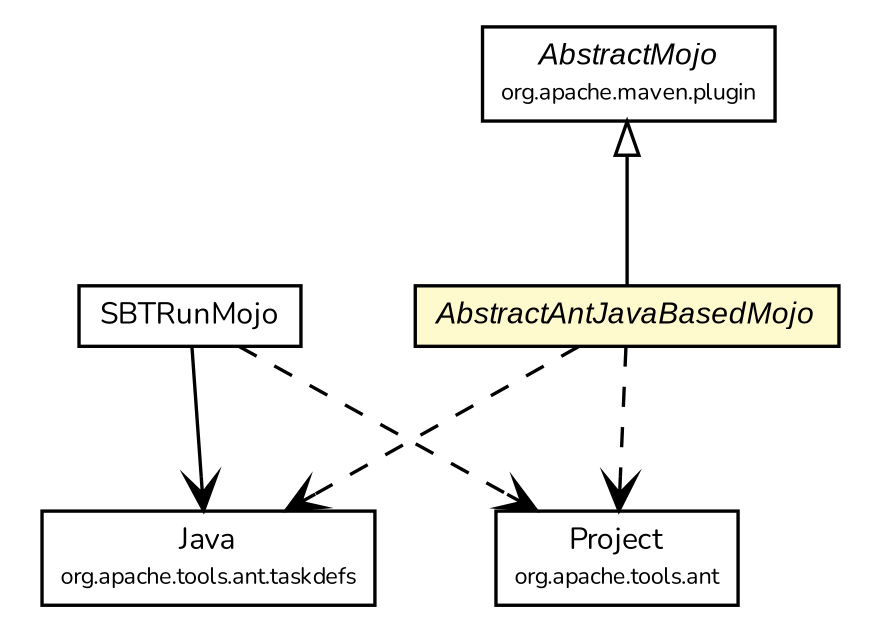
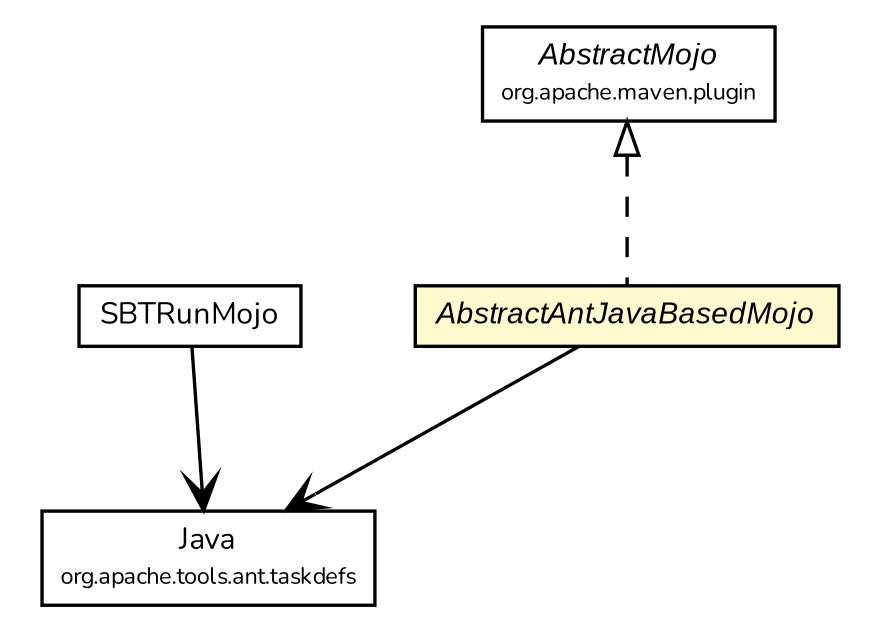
edge "AbstractAntJavaBasedMojo" -> "AbstractMojo": style solid -> dashed
edge "AbstractAntJavaBasedMojo" -> "Java": style dashed -> solid
node "Project": removed
